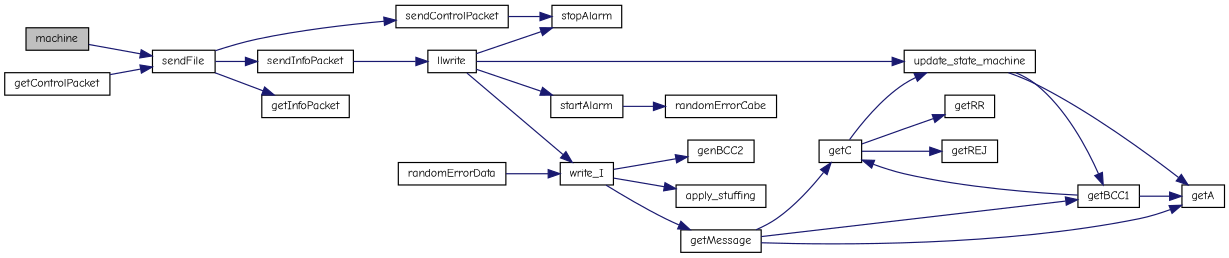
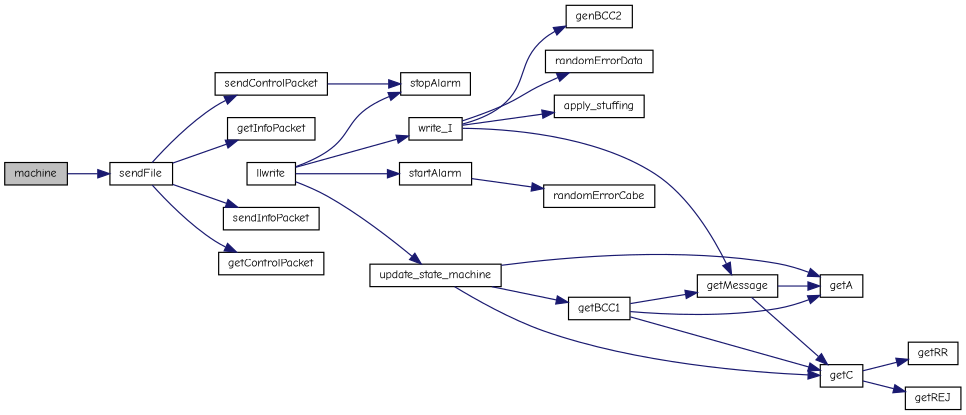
edge "sendInfoPacket" -> "llwrite": removed
edge "getControlPacket" -> "sendFile": reversed
edge "getC" -> "update_state_machine": reversed
edge "randomErrorData" -> "write_I": reversed
edge "getMessage" -> "getBCC1": reversed
